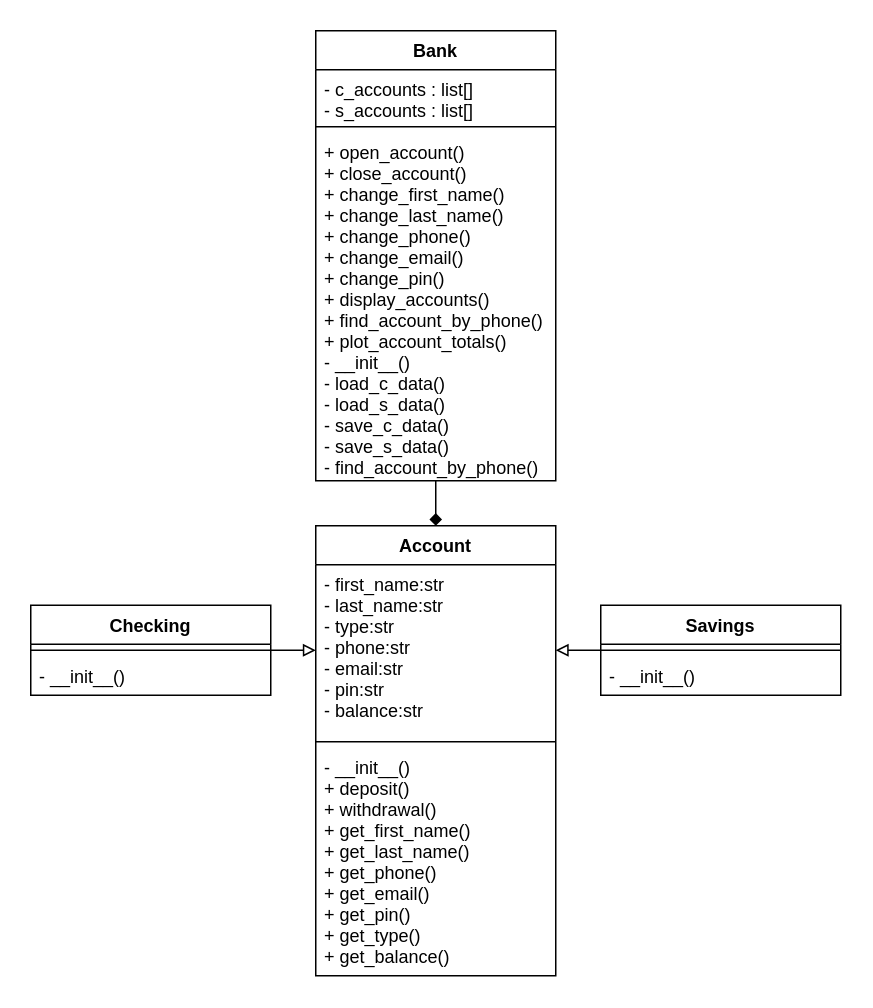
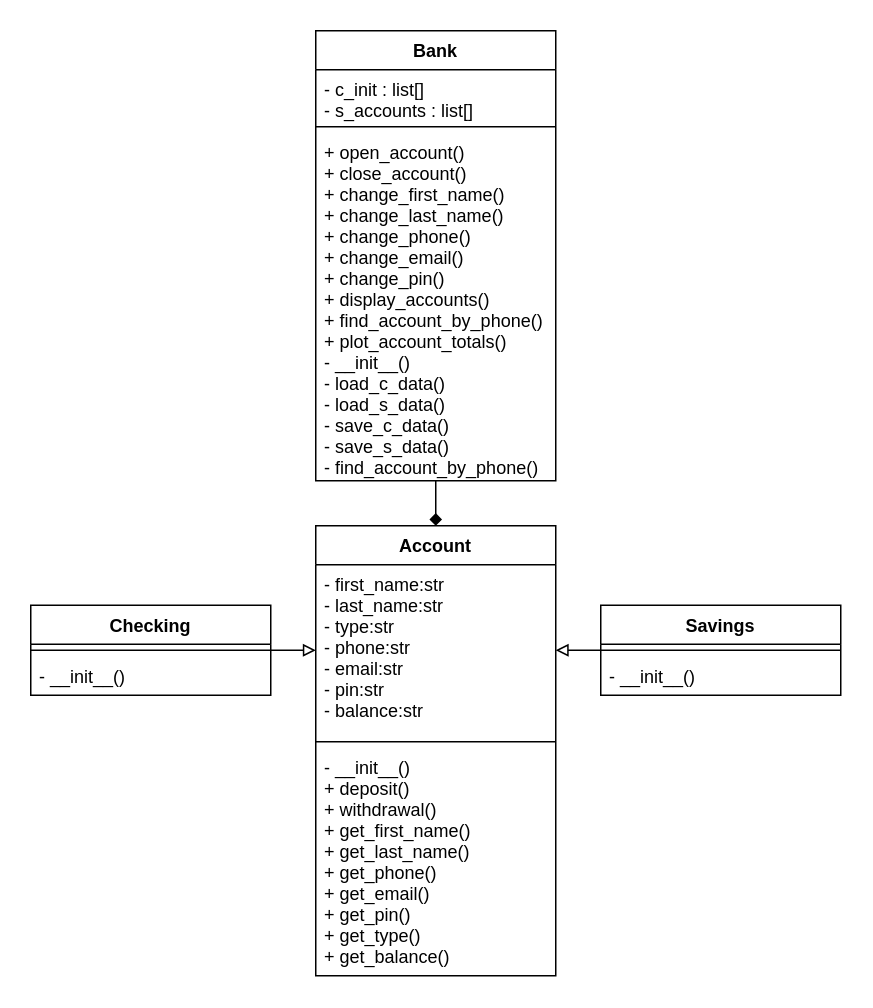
node "- c_accounts : list[] - s_accounts : list[]": label "- c_accounts : list[] - s_accounts : list[]" -> "- c_init : list[] - s_accounts : list[]"
